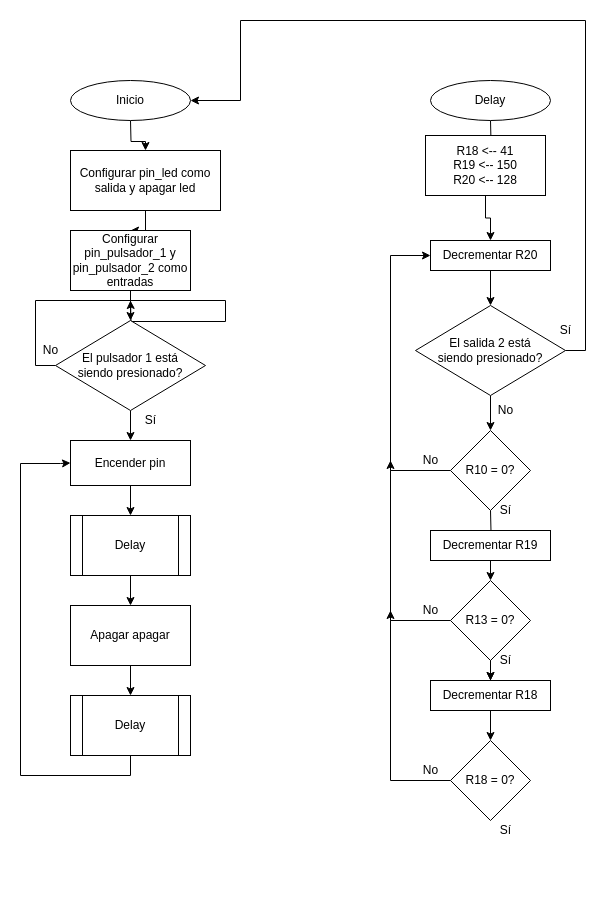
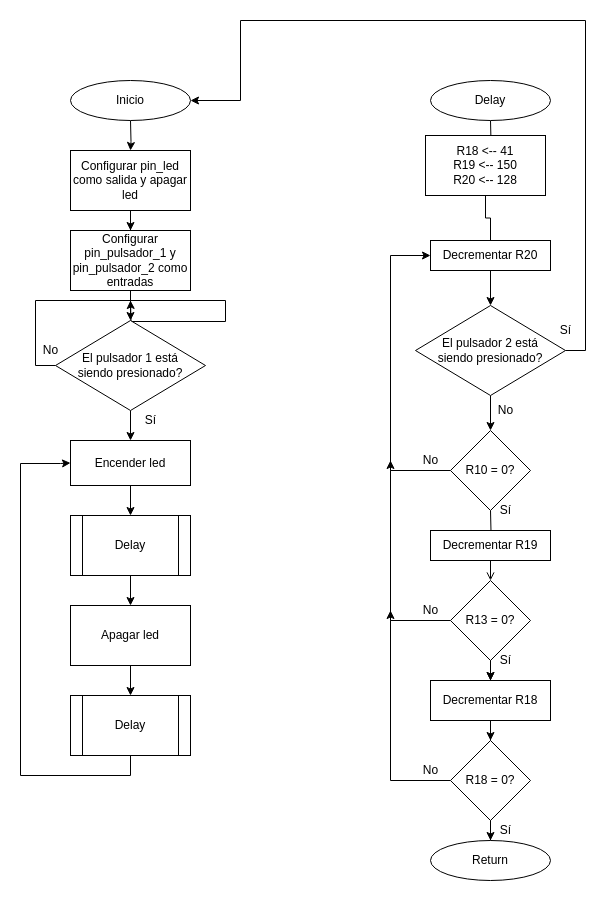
node "Configurar pin_led como salida y apagar led": size 150x60 -> 120x60
edge "R18 <-- 41 R19 <-- 150 R20 <-- 128" -> "Decrementar R20": arrowhead classic -> none
node "El salida 2 está siendo presionado?": label "El salida 2 está siendo presionado?" -> "El pulsador 2 está siendo presionado?"
node "Encender pin": label "Encender pin" -> "Encender led"
edge "Decrementar R19" -> "R13 = 0?": arrowhead classic -> open
node "Apagar apagar": label "Apagar apagar" -> "Apagar led"
node "Decrementar R18": size 120x30 -> 120x40
edge "R18 = 0?" -> "Return": added
node "Return": added
